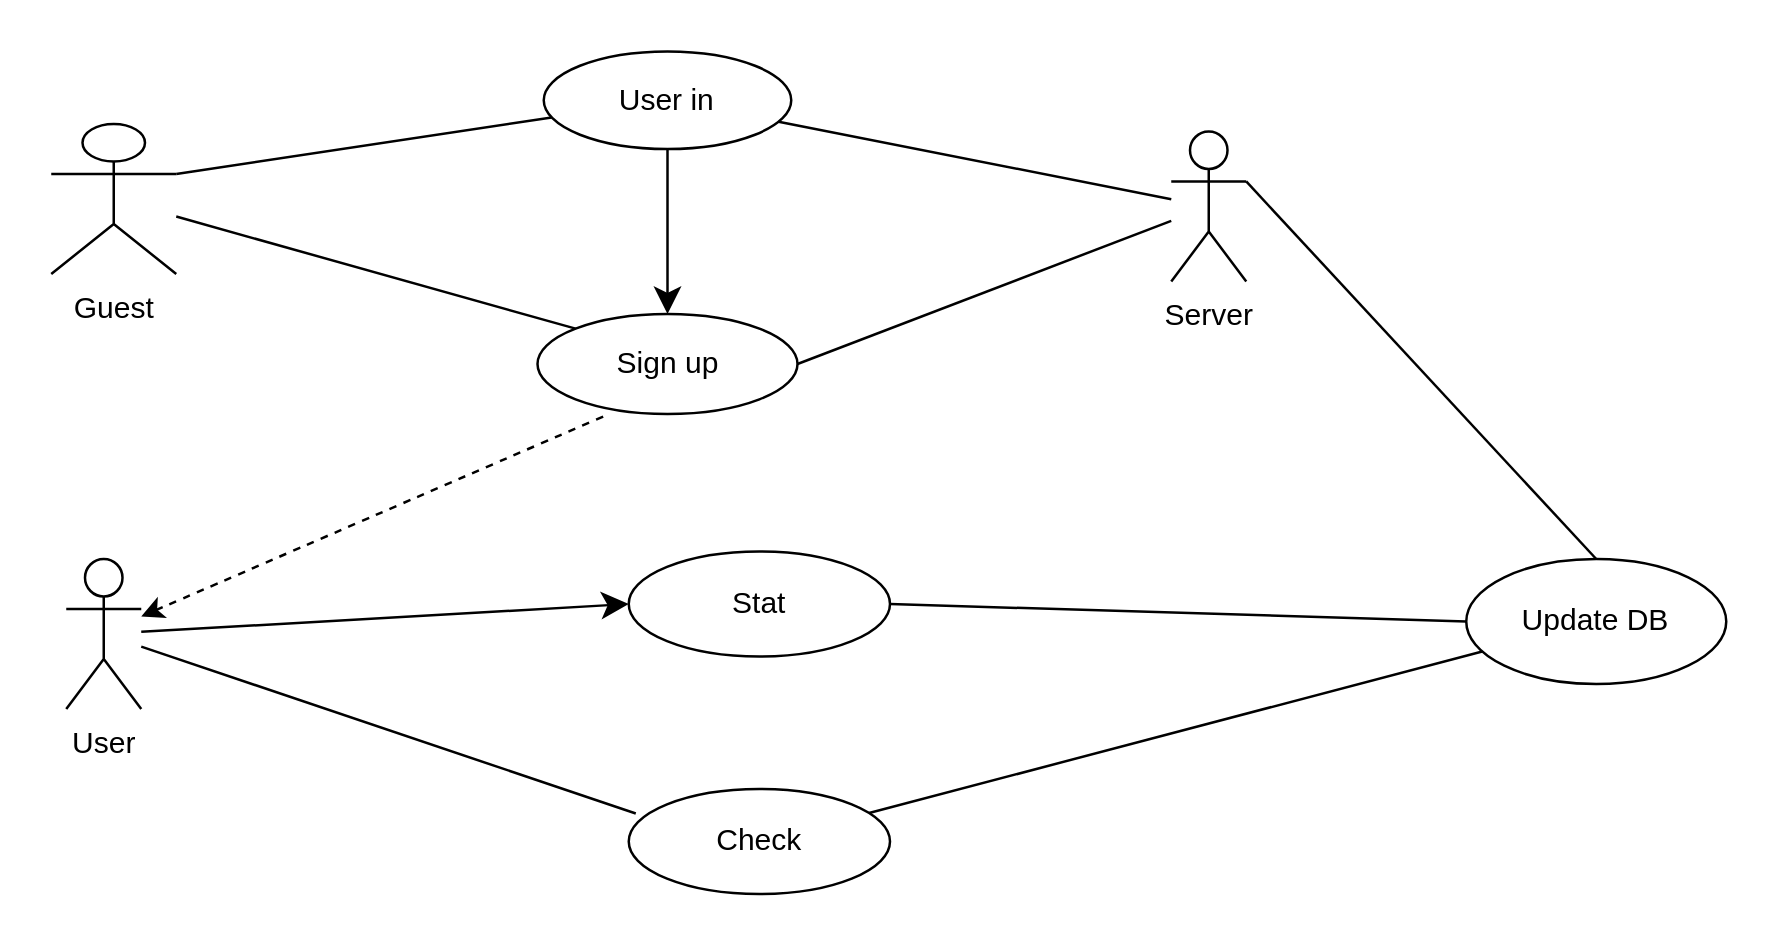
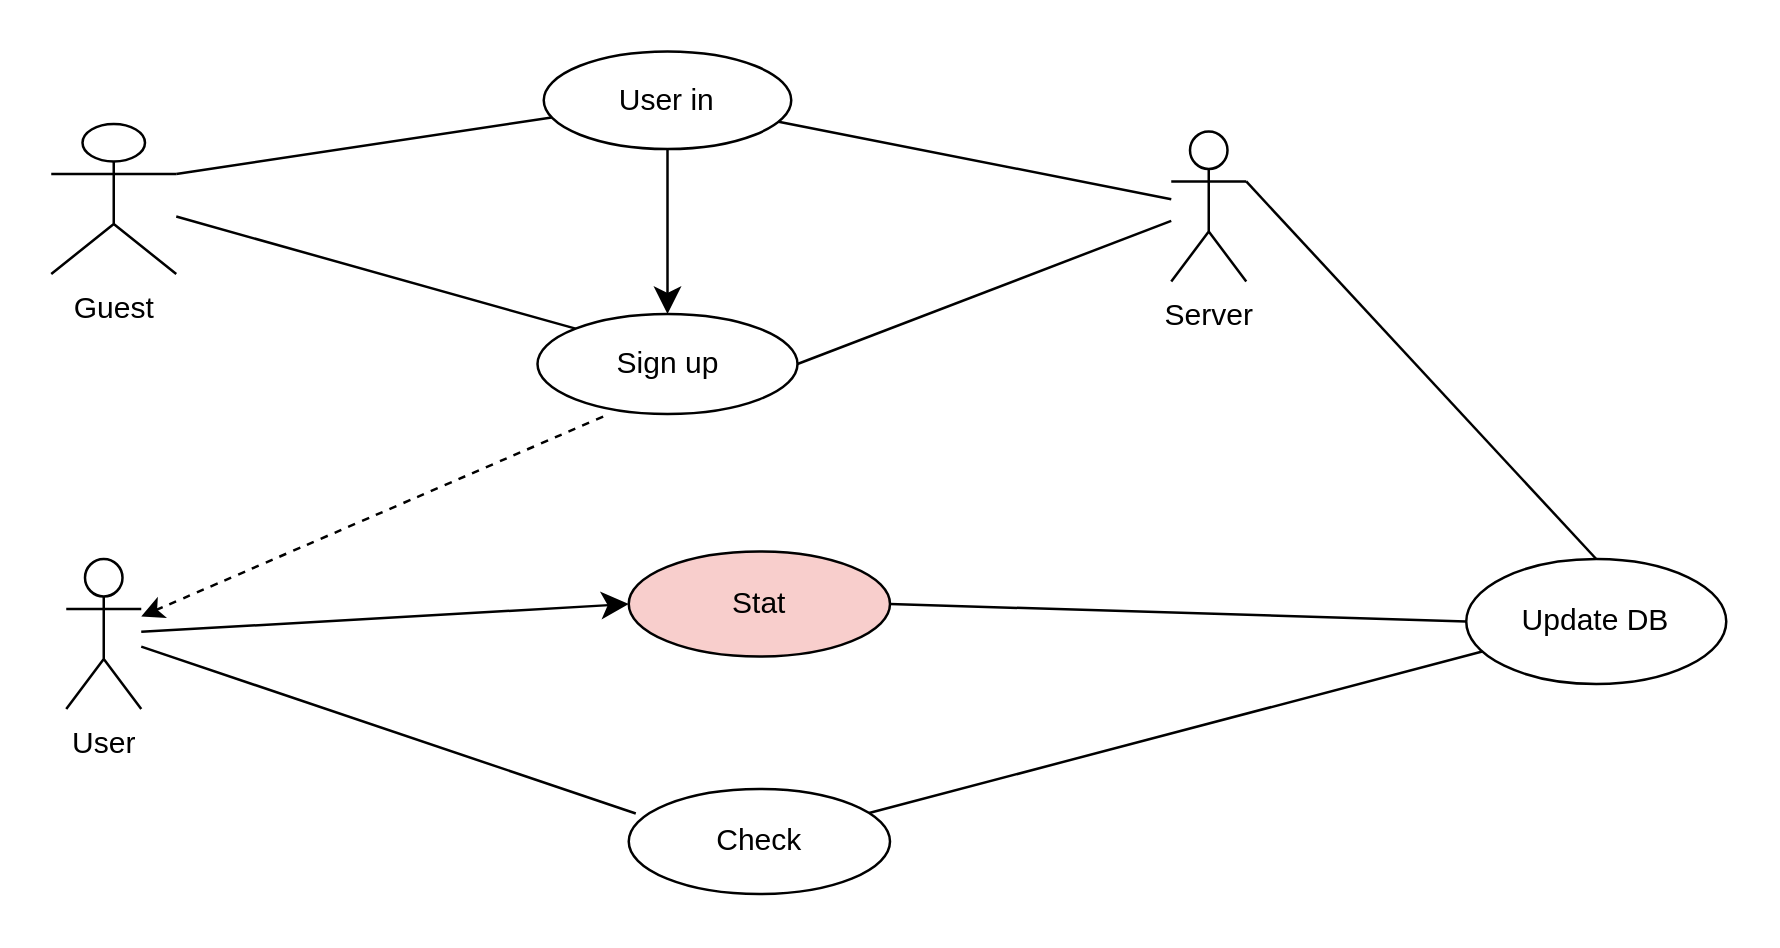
node "Stat": fillcolor #ffffff -> #f8cecc
